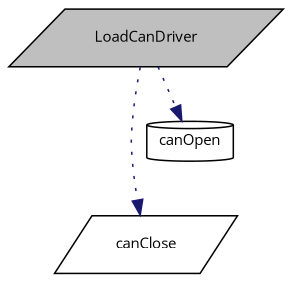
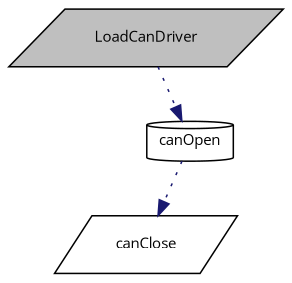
edge "LoadCanDriver" -> "canClose": now "canOpen" -> "canClose"
